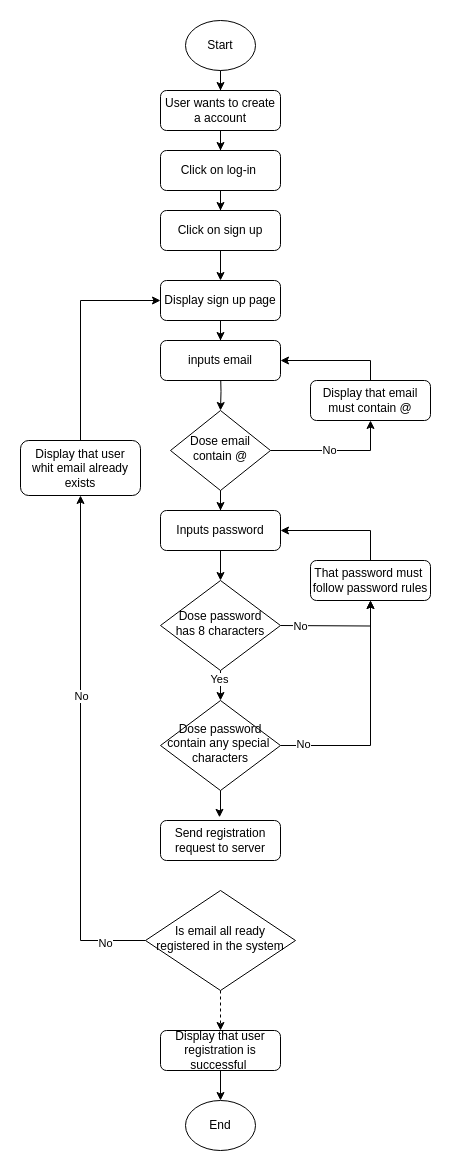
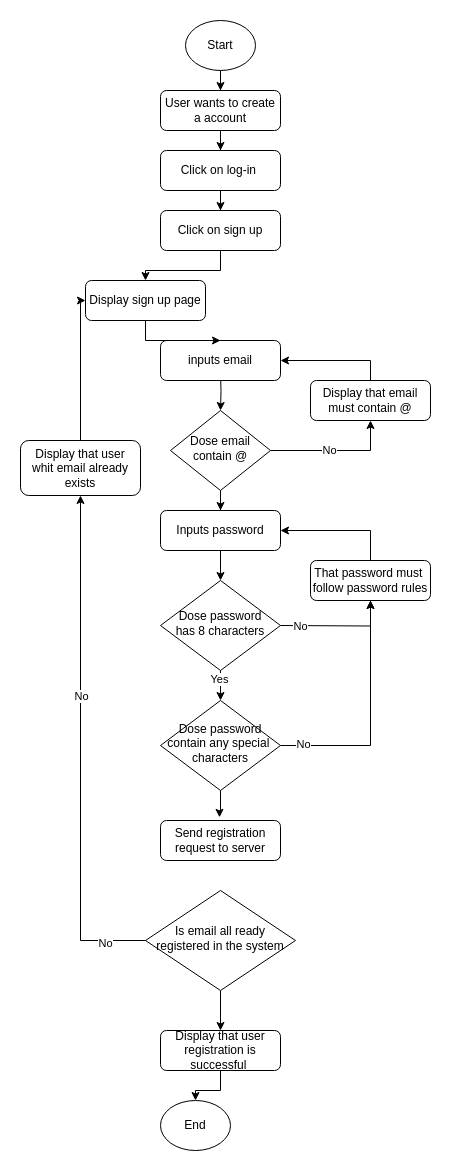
node "Display sign up page": moved (221, 301) -> (146, 301)
edge "Is email all ready registered in the system" -> "Display that user registration is successful": style dashed -> solid
node "End": moved (221, 1126) -> (196, 1126)
